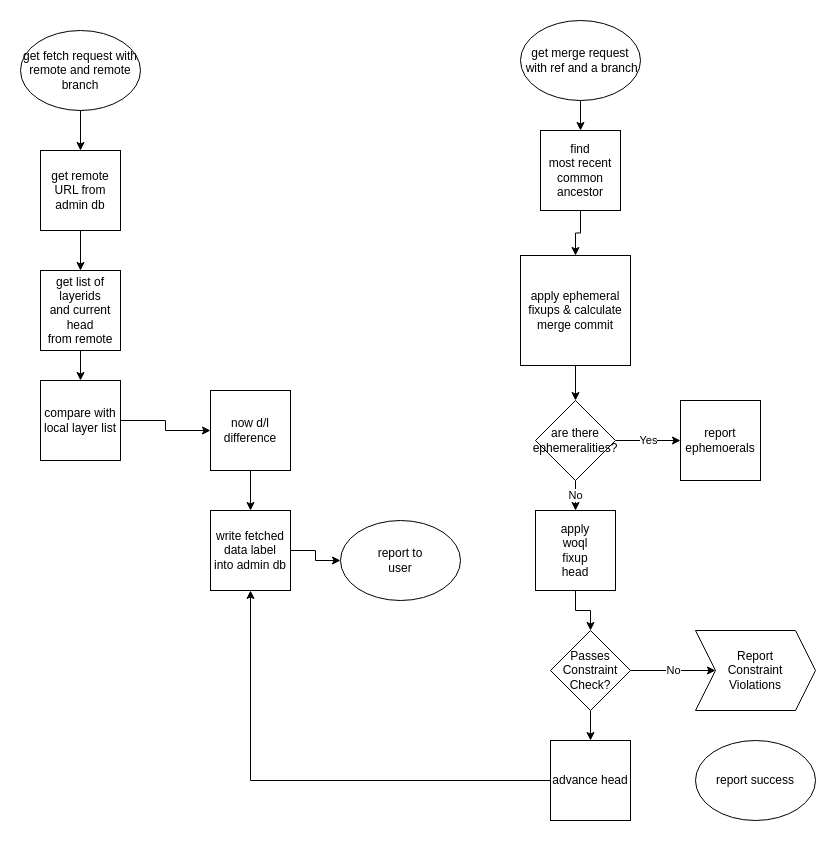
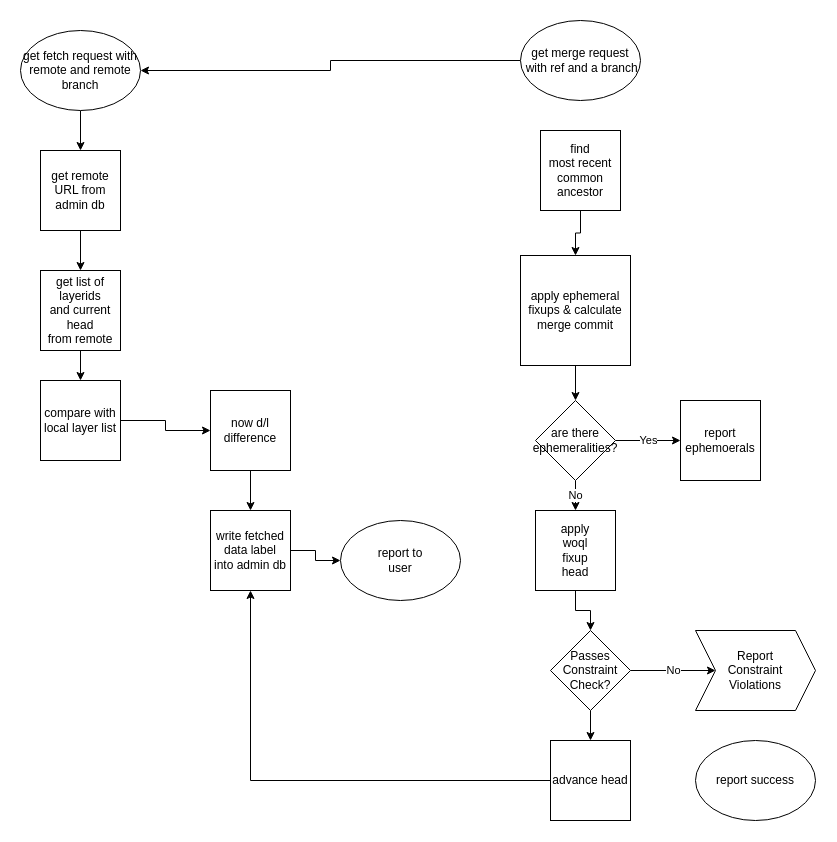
edge "get merge request with ref and a branch" -> "find most recent common ancestor": now "get merge request with ref and a branch" -> "get fetch request with remote and remote branch"
